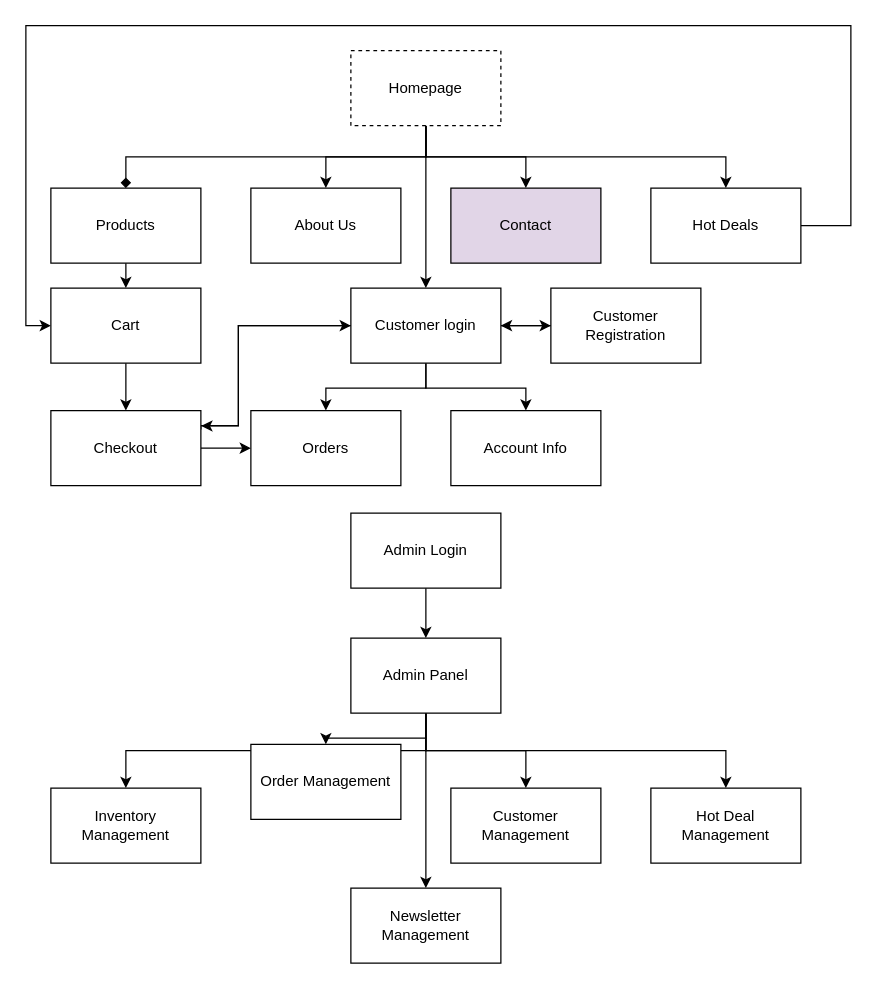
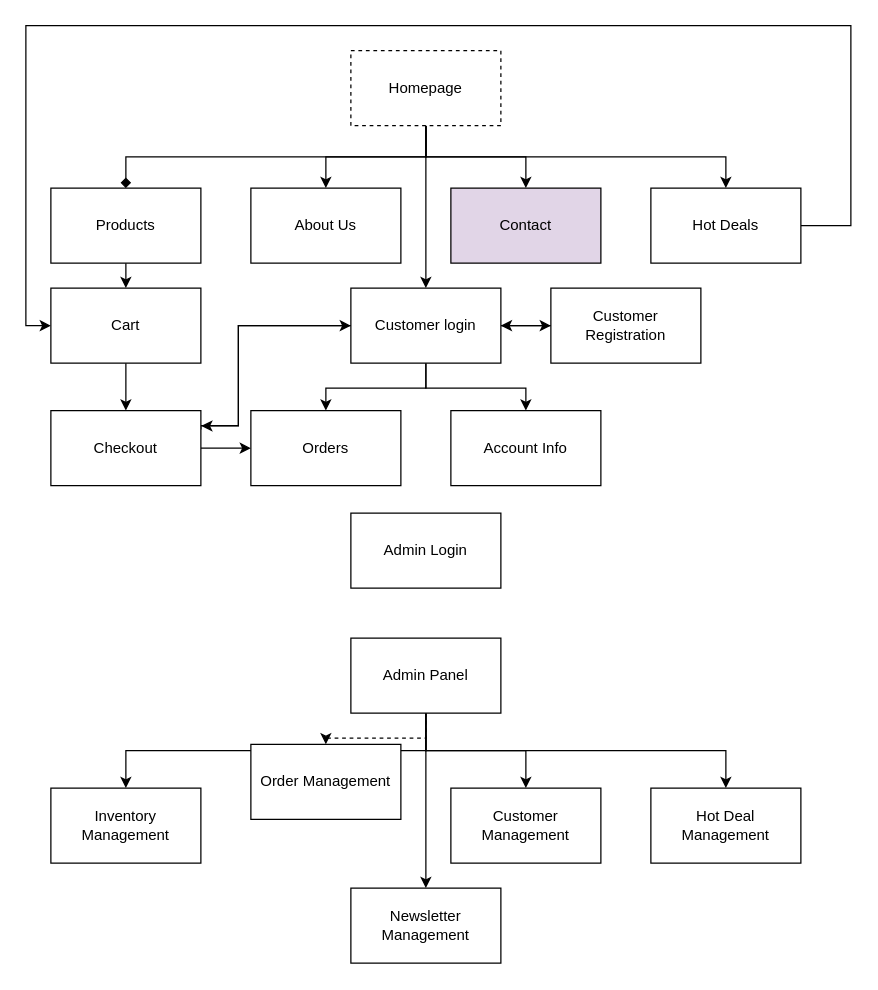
edge "Admin Login" -> "Admin Panel": removed
edge "Admin Panel" -> "Order Management": style solid -> dashed
